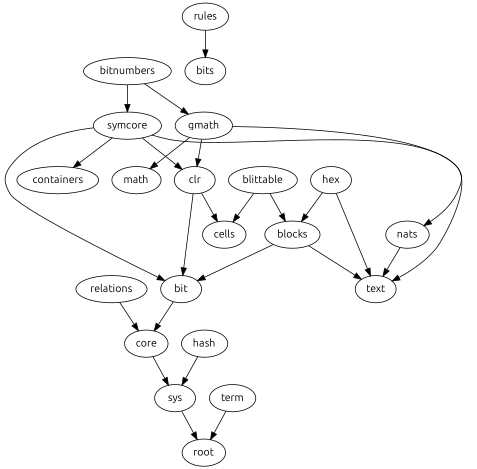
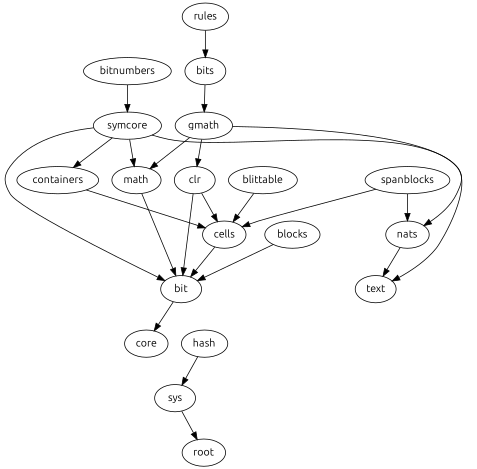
edge "bitnumbers" -> "gmath": now "bits" -> "gmath"
edge "symcore" -> "clr": now "symcore" -> "math"
node "hex": removed
node "spanblocks": added
edge "blittable" -> "blocks": removed
edge "containers" -> "cells": added
edge "math" -> "bit": added
edge "cells" -> "bit": added
edge "blocks" -> "text": removed
node "relations": removed
edge "core" -> "sys": removed
node "term": removed
